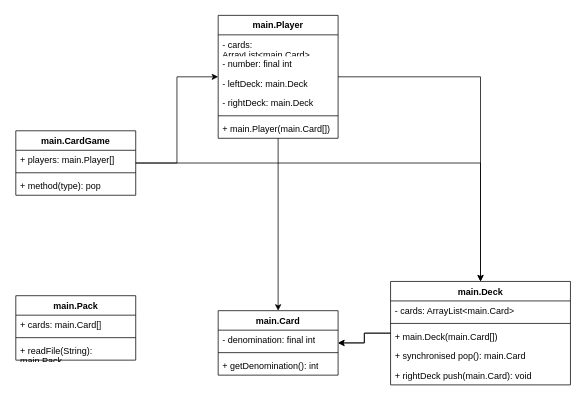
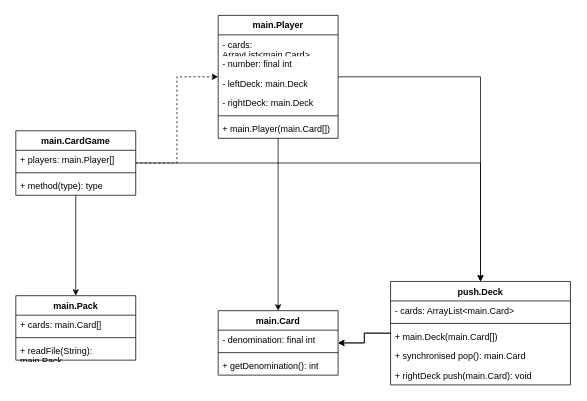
edge "main.CardGame" -> "main.Player": style solid -> dashed
node "+ method(type): pop": label "+ method(type): pop" -> "+ method(type): type"
edge "main.CardGame" -> "main.Pack": added
node "main.Deck": label "main.Deck" -> "push.Deck"
